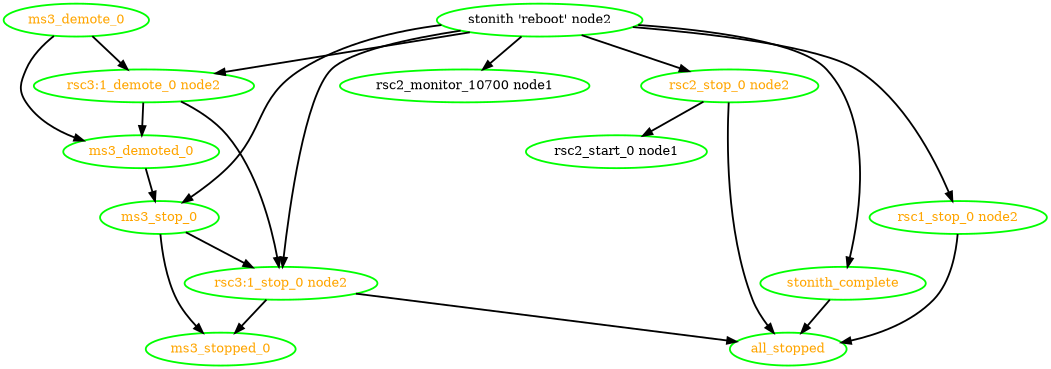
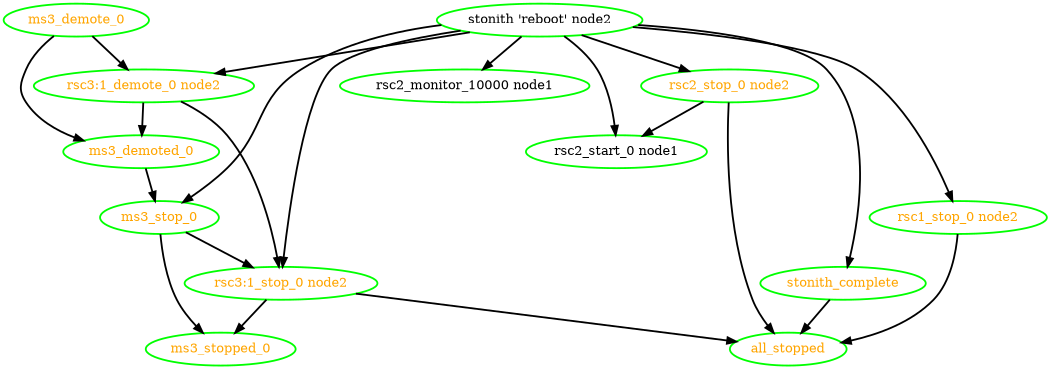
edge "stonith 'reboot' node2" -> "rsc2_start_0 node1": added
node "rsc2_monitor_10700 node1": label "rsc2_monitor_10700 node1" -> "rsc2_monitor_10000 node1"
